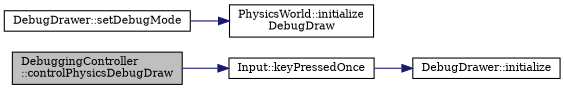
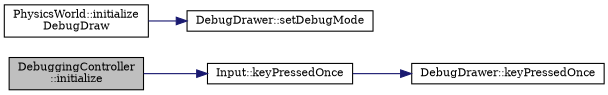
edge "DebugDrawer::setDebugMode" -> "PhysicsWorld::initialize DebugDraw": reversed
node "DebuggingController ::controlPhysicsDebugDraw": label "DebuggingController ::controlPhysicsDebugDraw" -> "DebuggingController ::initialize"
node "DebugDrawer::initialize": label "DebugDrawer::initialize" -> "DebugDrawer::keyPressedOnce"
